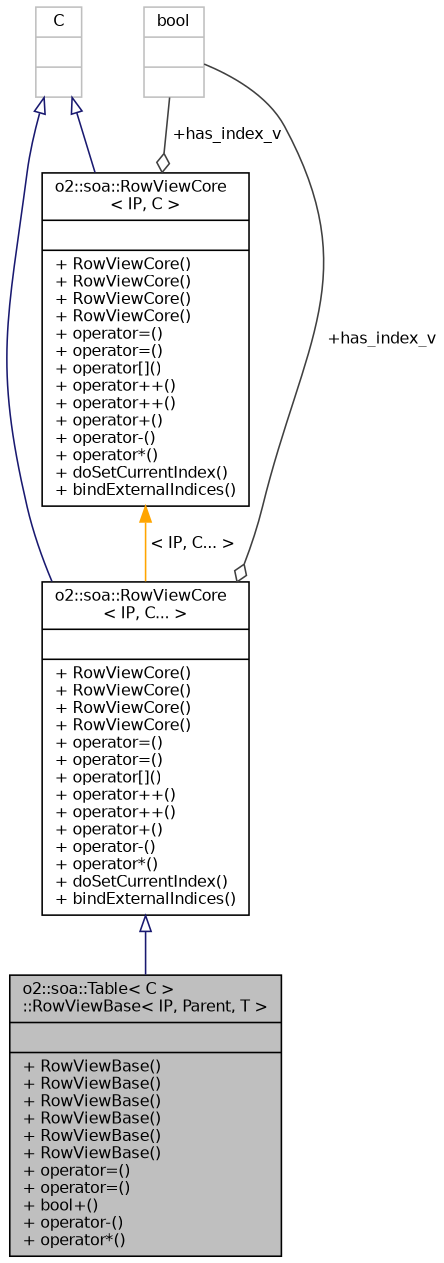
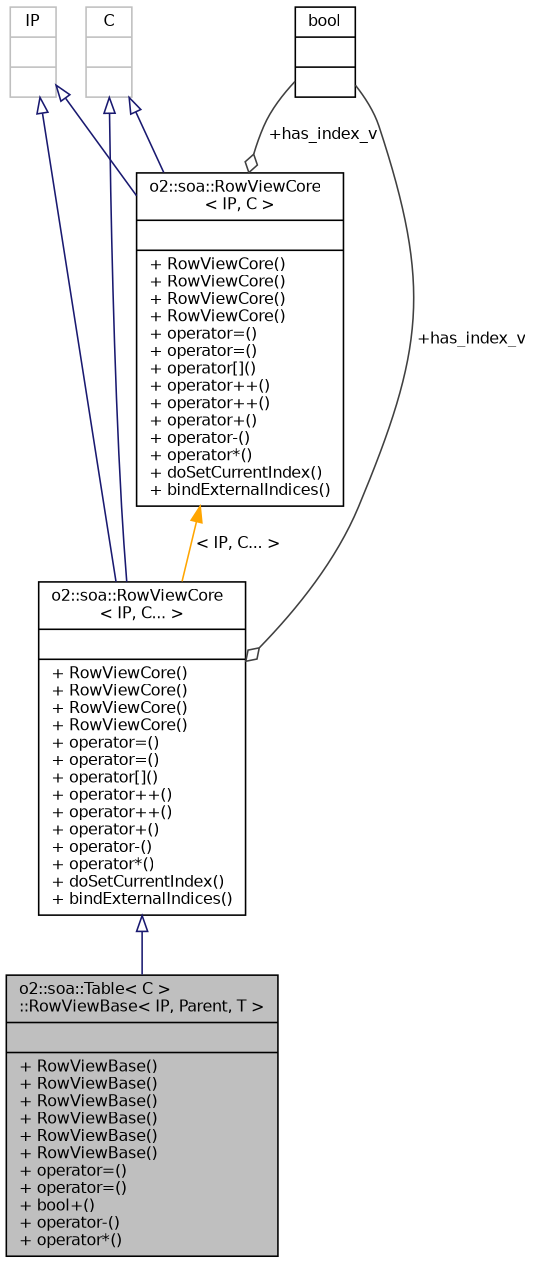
node "IP": added
node "bool": color grey75 -> black
